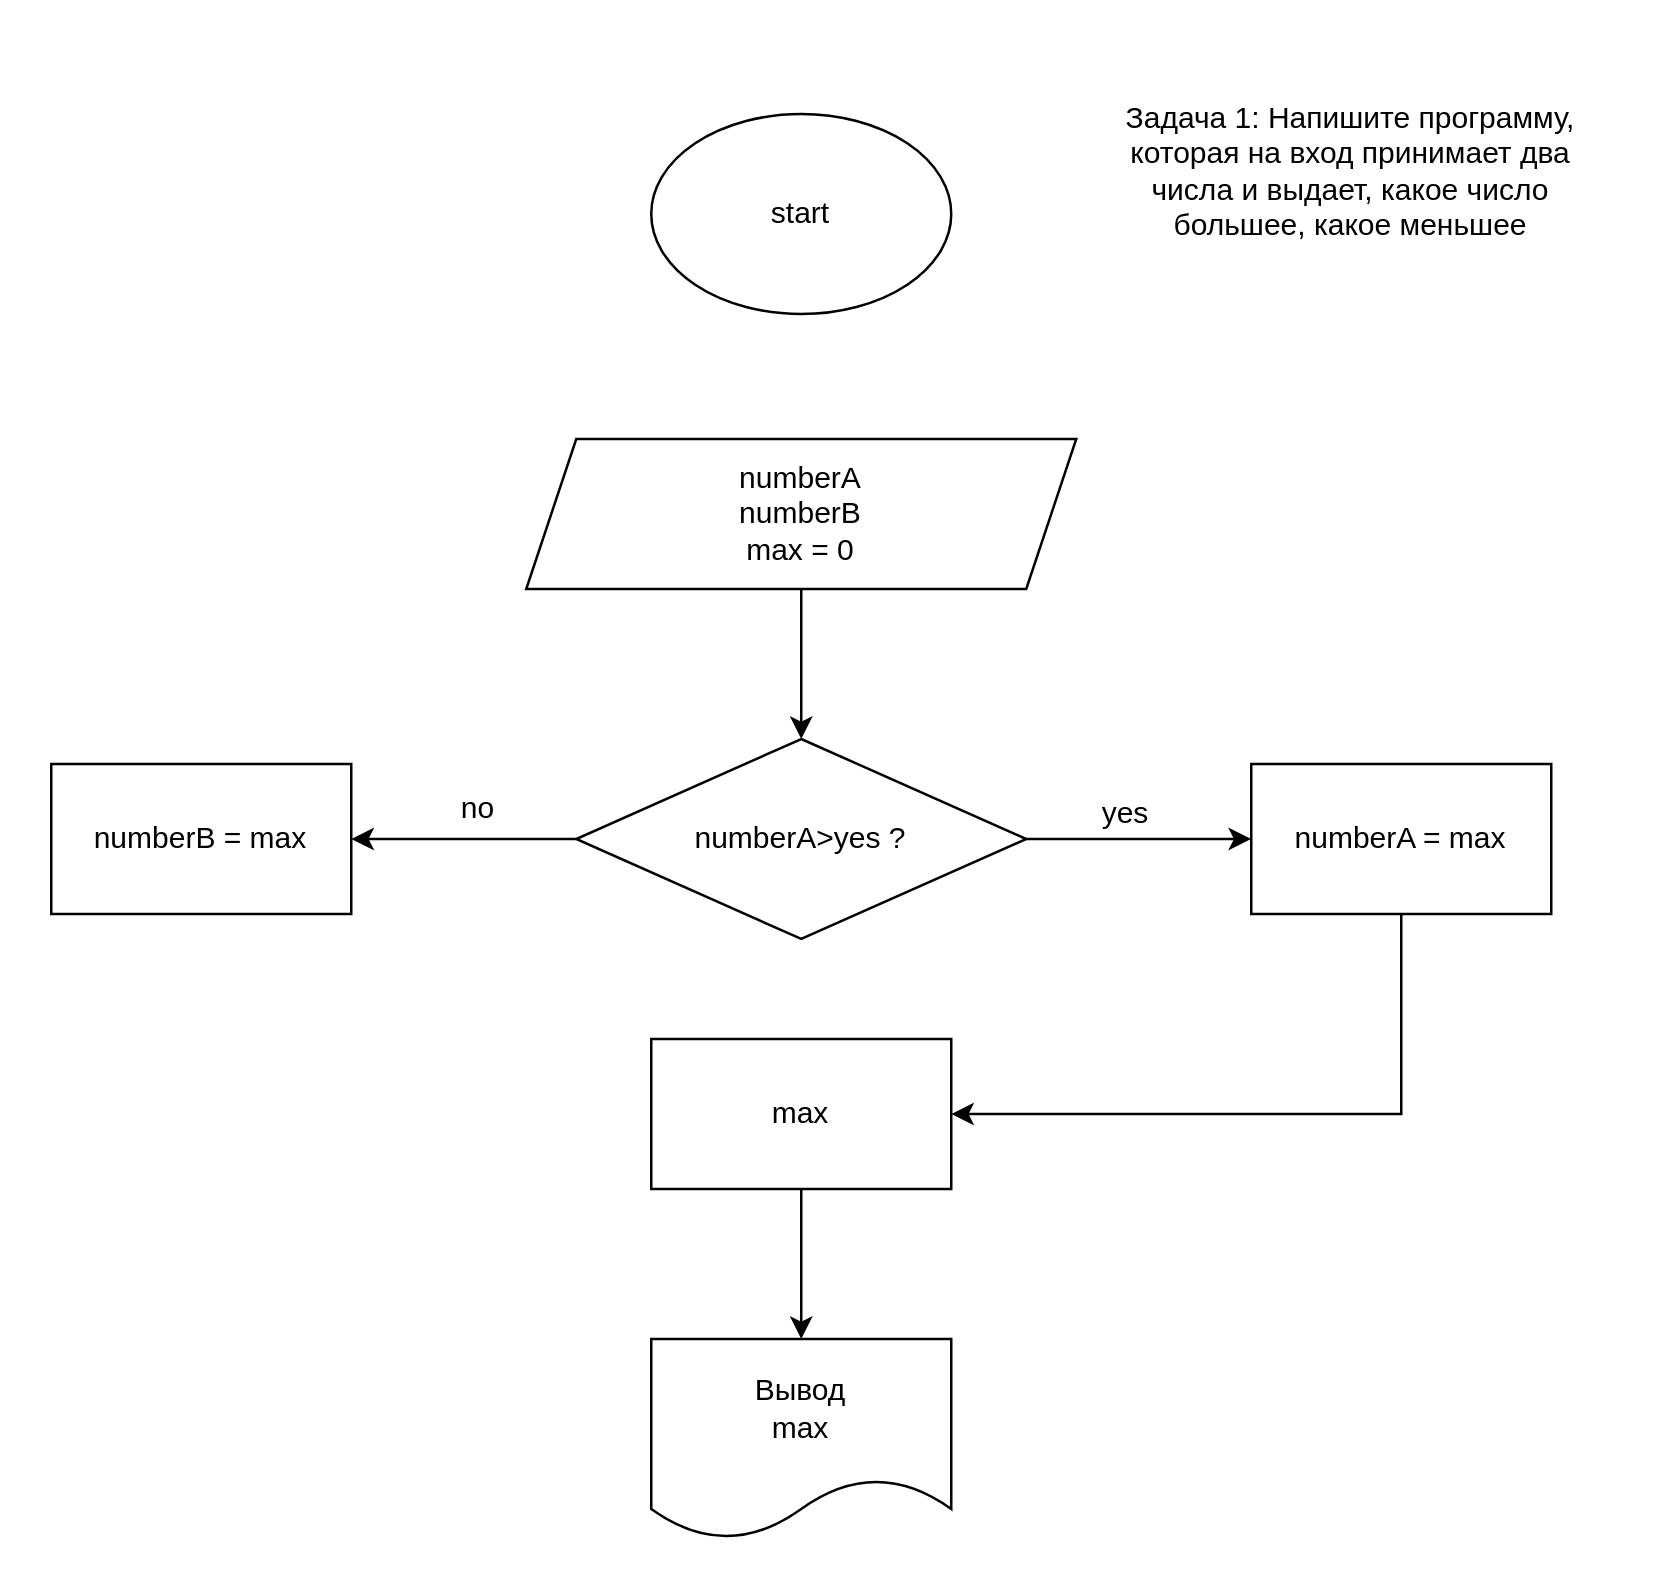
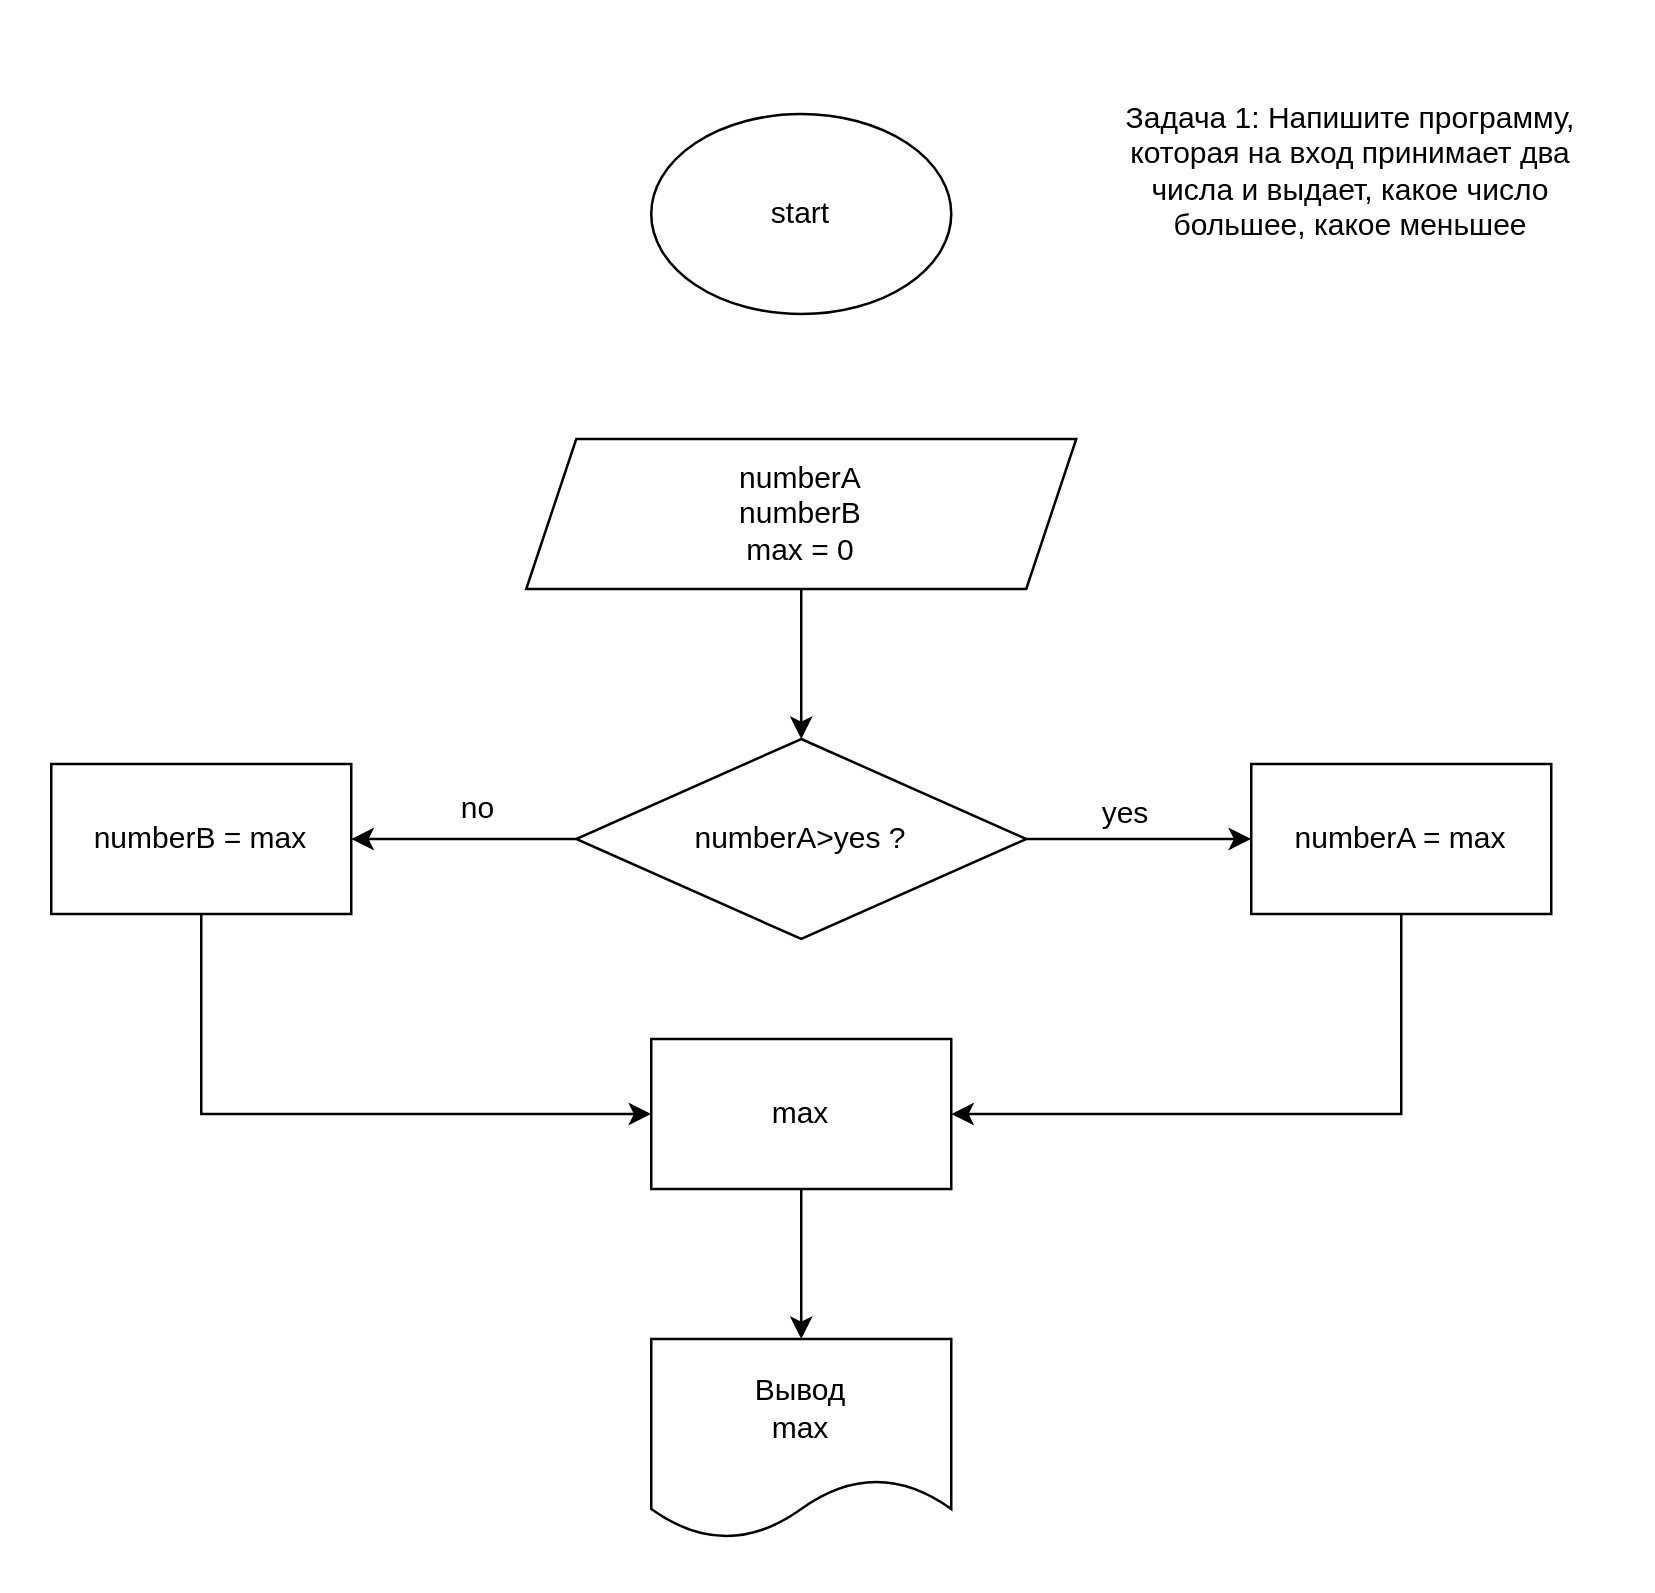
edge "numberB = max" -> "max": added
